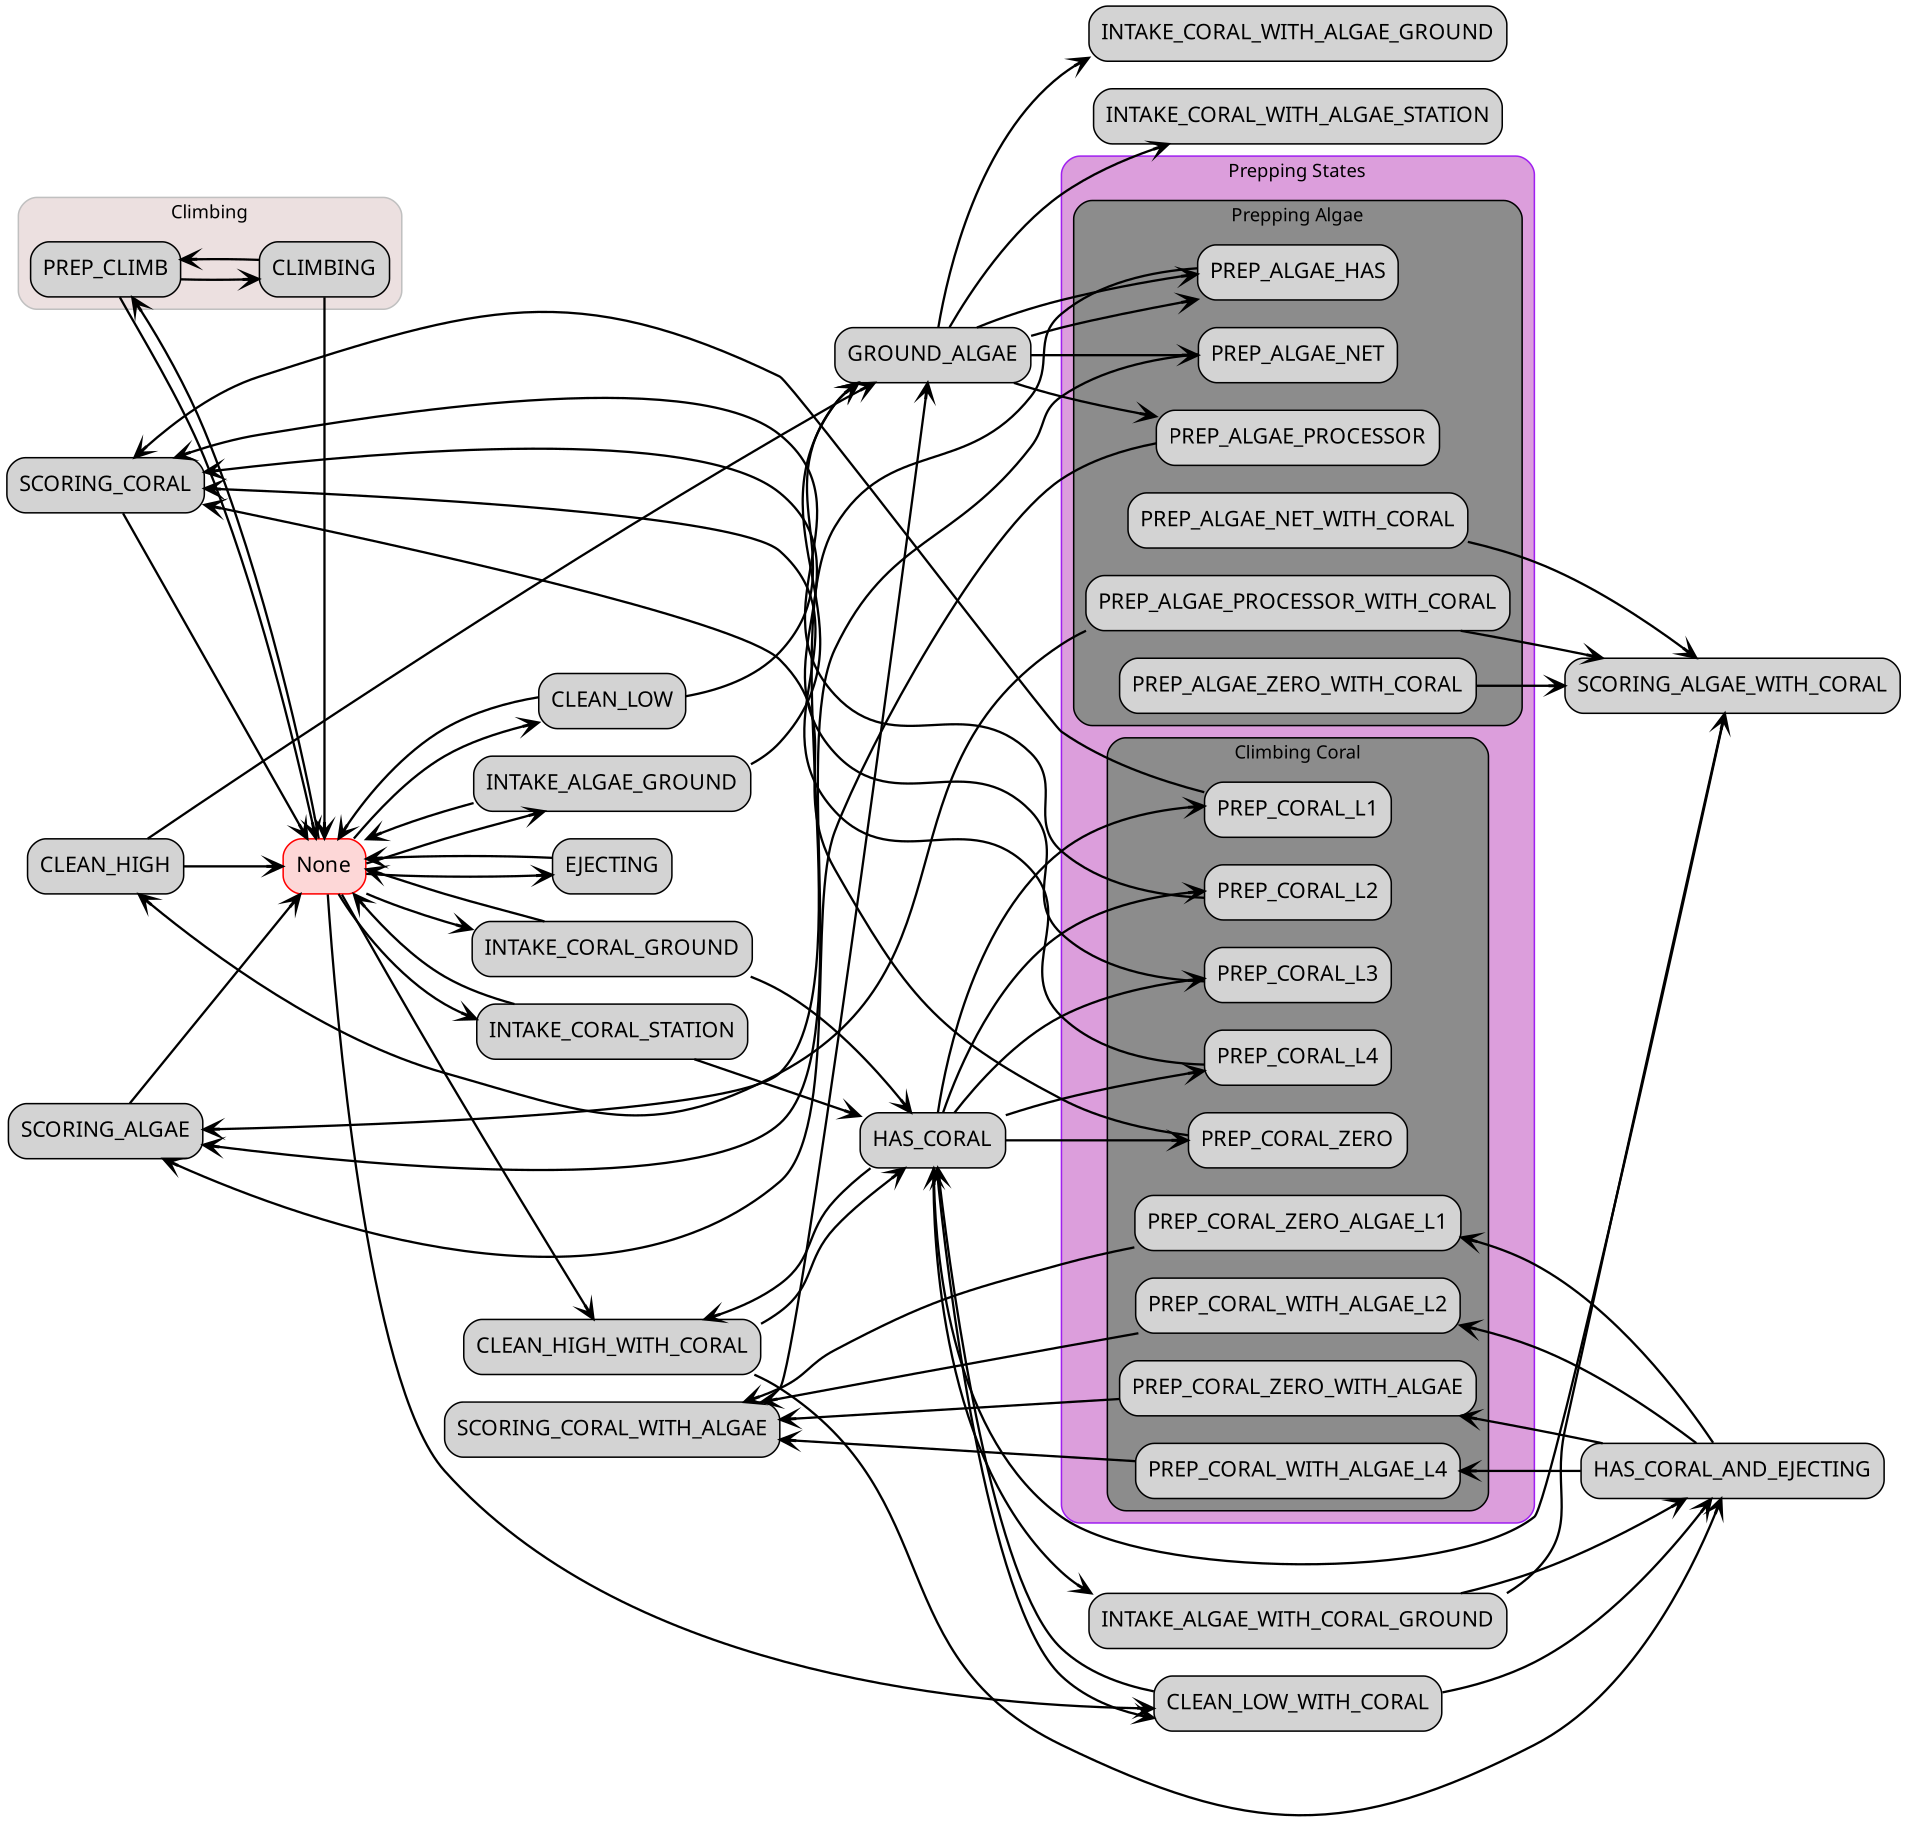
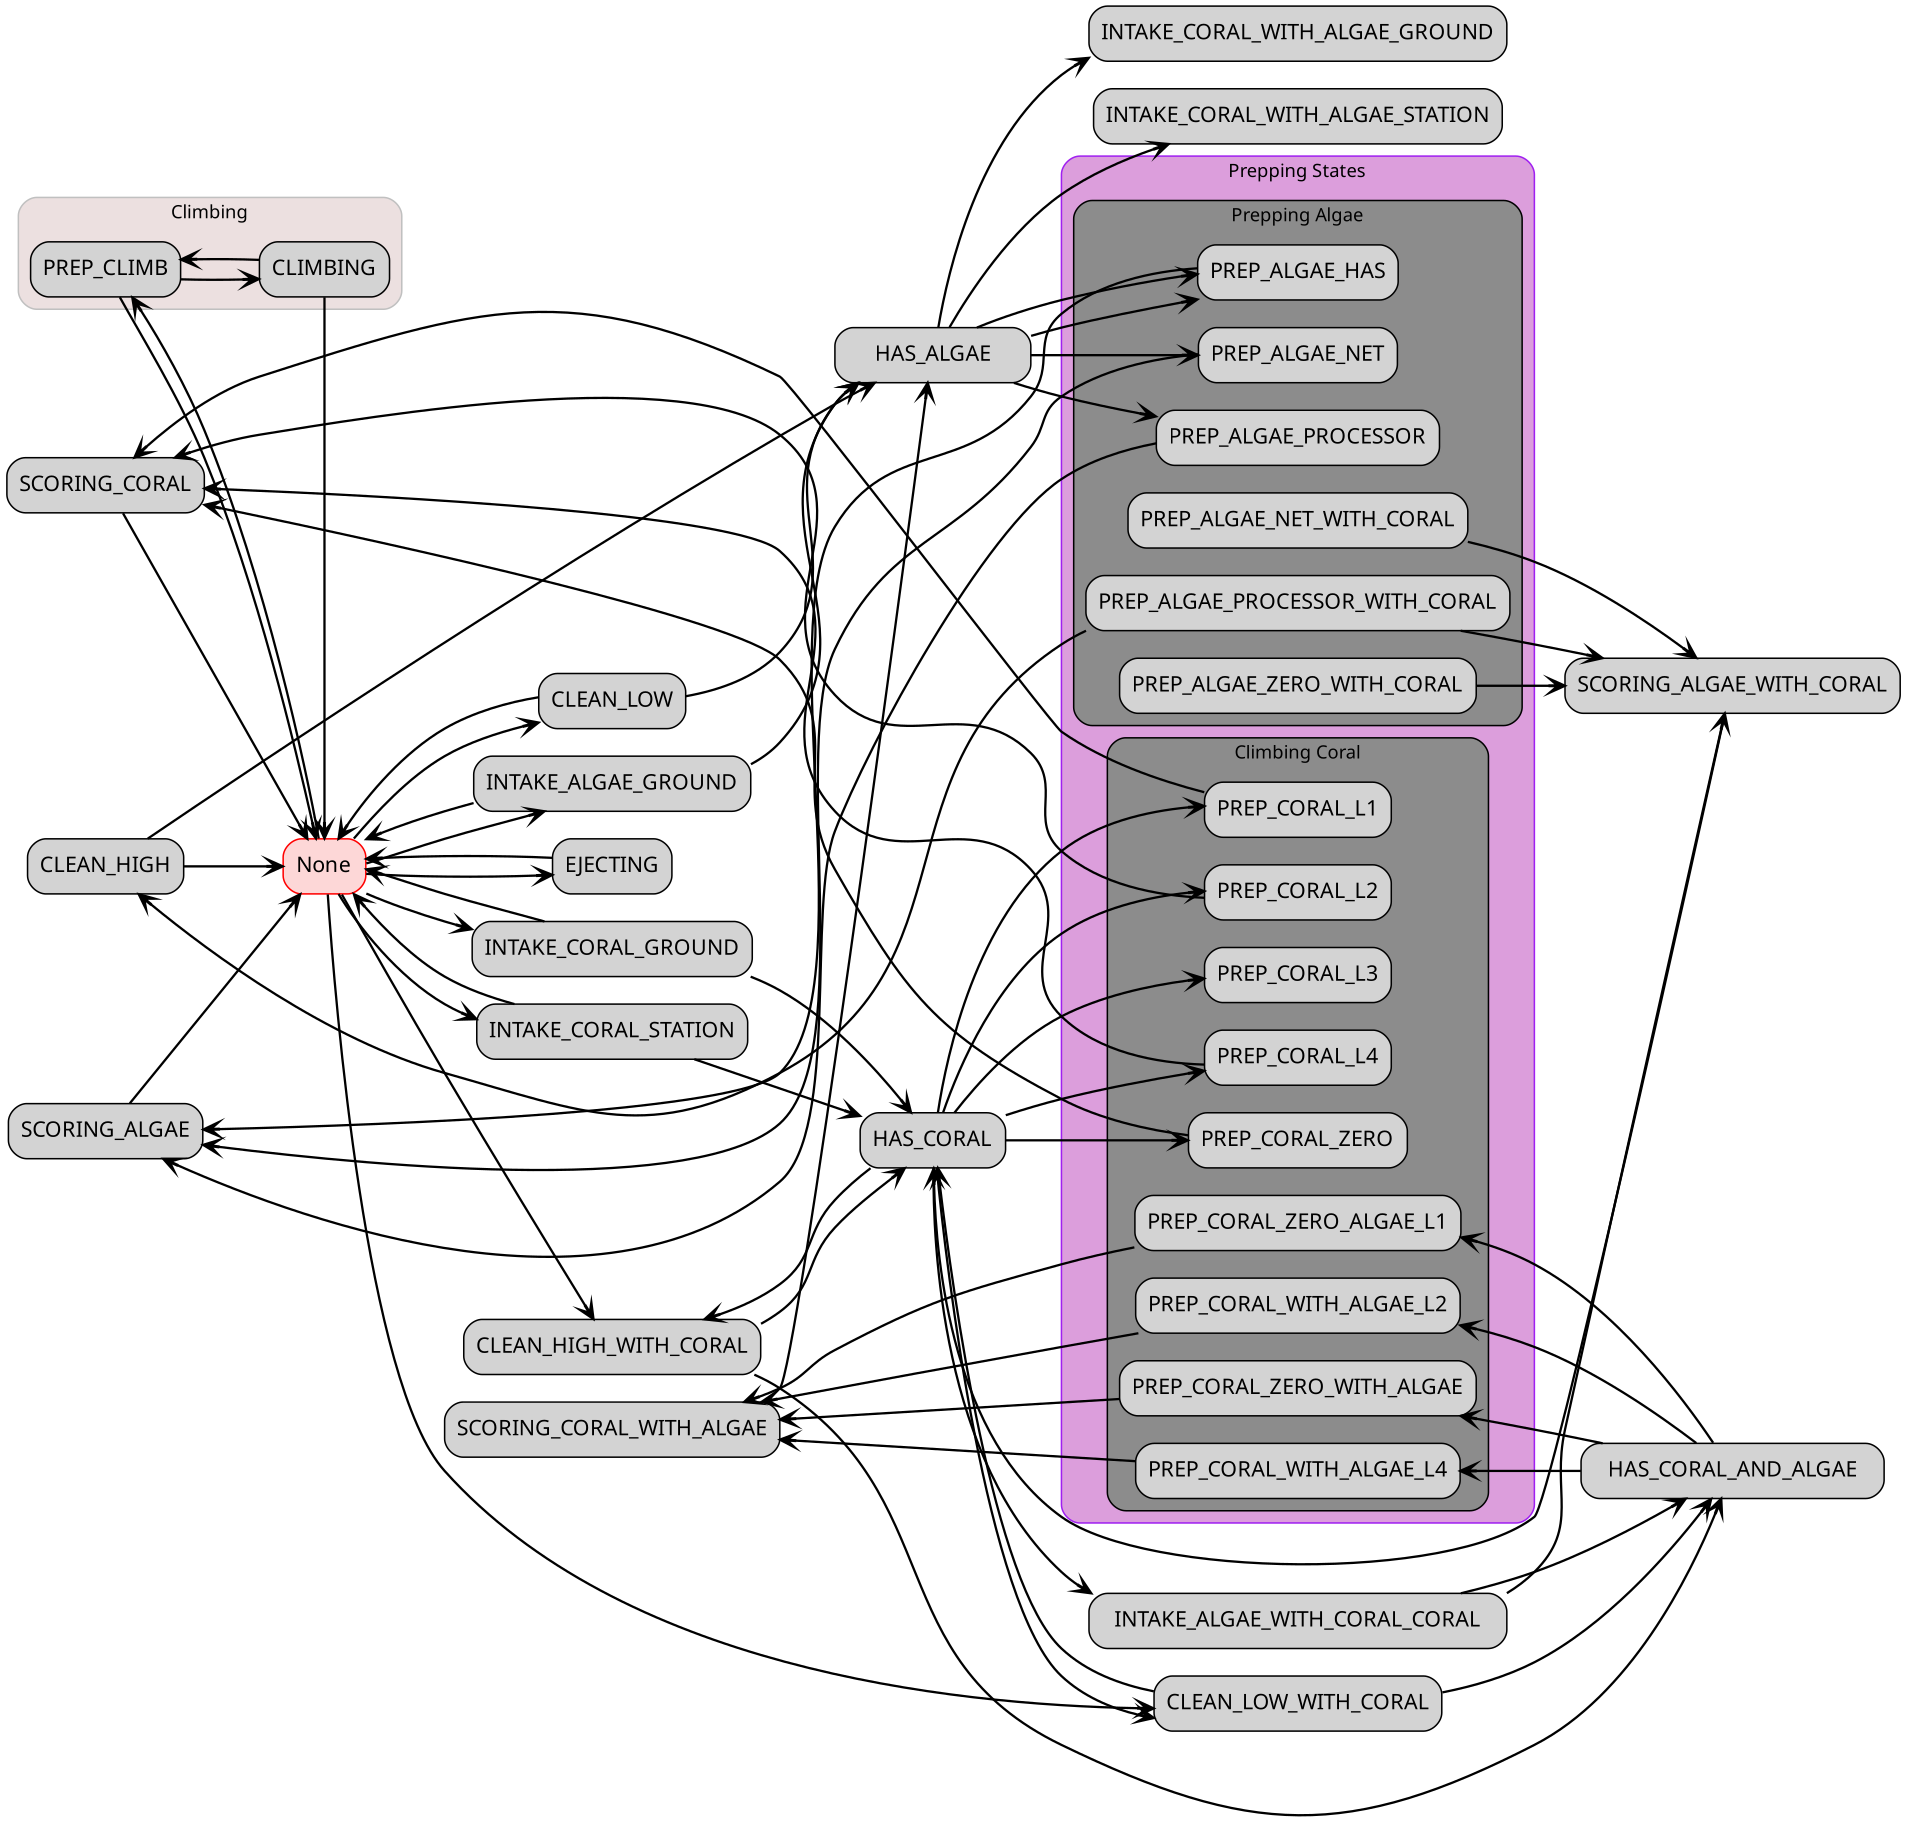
node "GROUND_ALGAE": label "GROUND_ALGAE" -> "HAS_ALGAE"
edge "PREP_CORAL_L3" -> "SCORING_CORAL": removed
node "HAS_CORAL_AND_EJECTING": label "HAS_CORAL_AND_EJECTING" -> "HAS_CORAL_AND_ALGAE"
node "INTAKE_ALGAE_WITH_CORAL_GROUND": label "INTAKE_ALGAE_WITH_CORAL_GROUND" -> "INTAKE_ALGAE_WITH_CORAL_CORAL"
